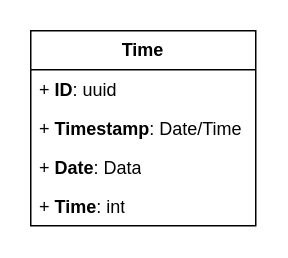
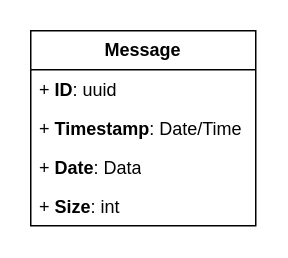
node "Time": label "Time" -> "Message"
node "+ Time: int": label "+ Time: int" -> "+ Size: int"
